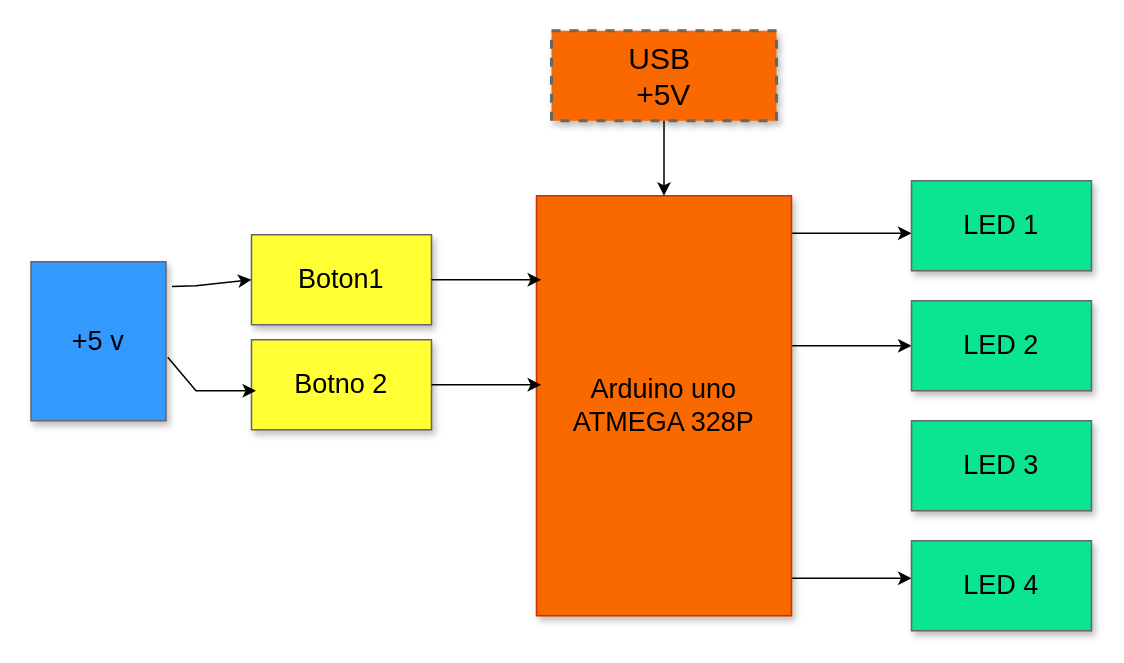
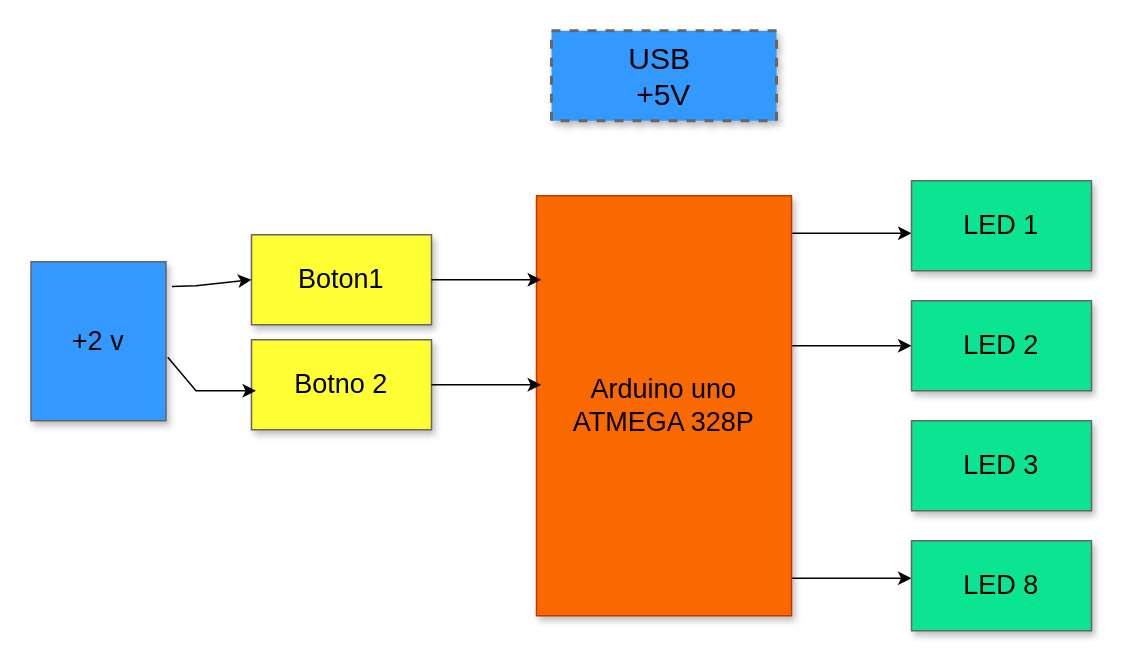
node "USB +5V": fillcolor #fa6800 -> #3399ff
edge "USB +5V" -> "Arduino uno ATMEGA 328P": removed
node "+5 v": label "+5 v" -> "+2 v"
node "LED 4": label "LED 4" -> "LED 8"
